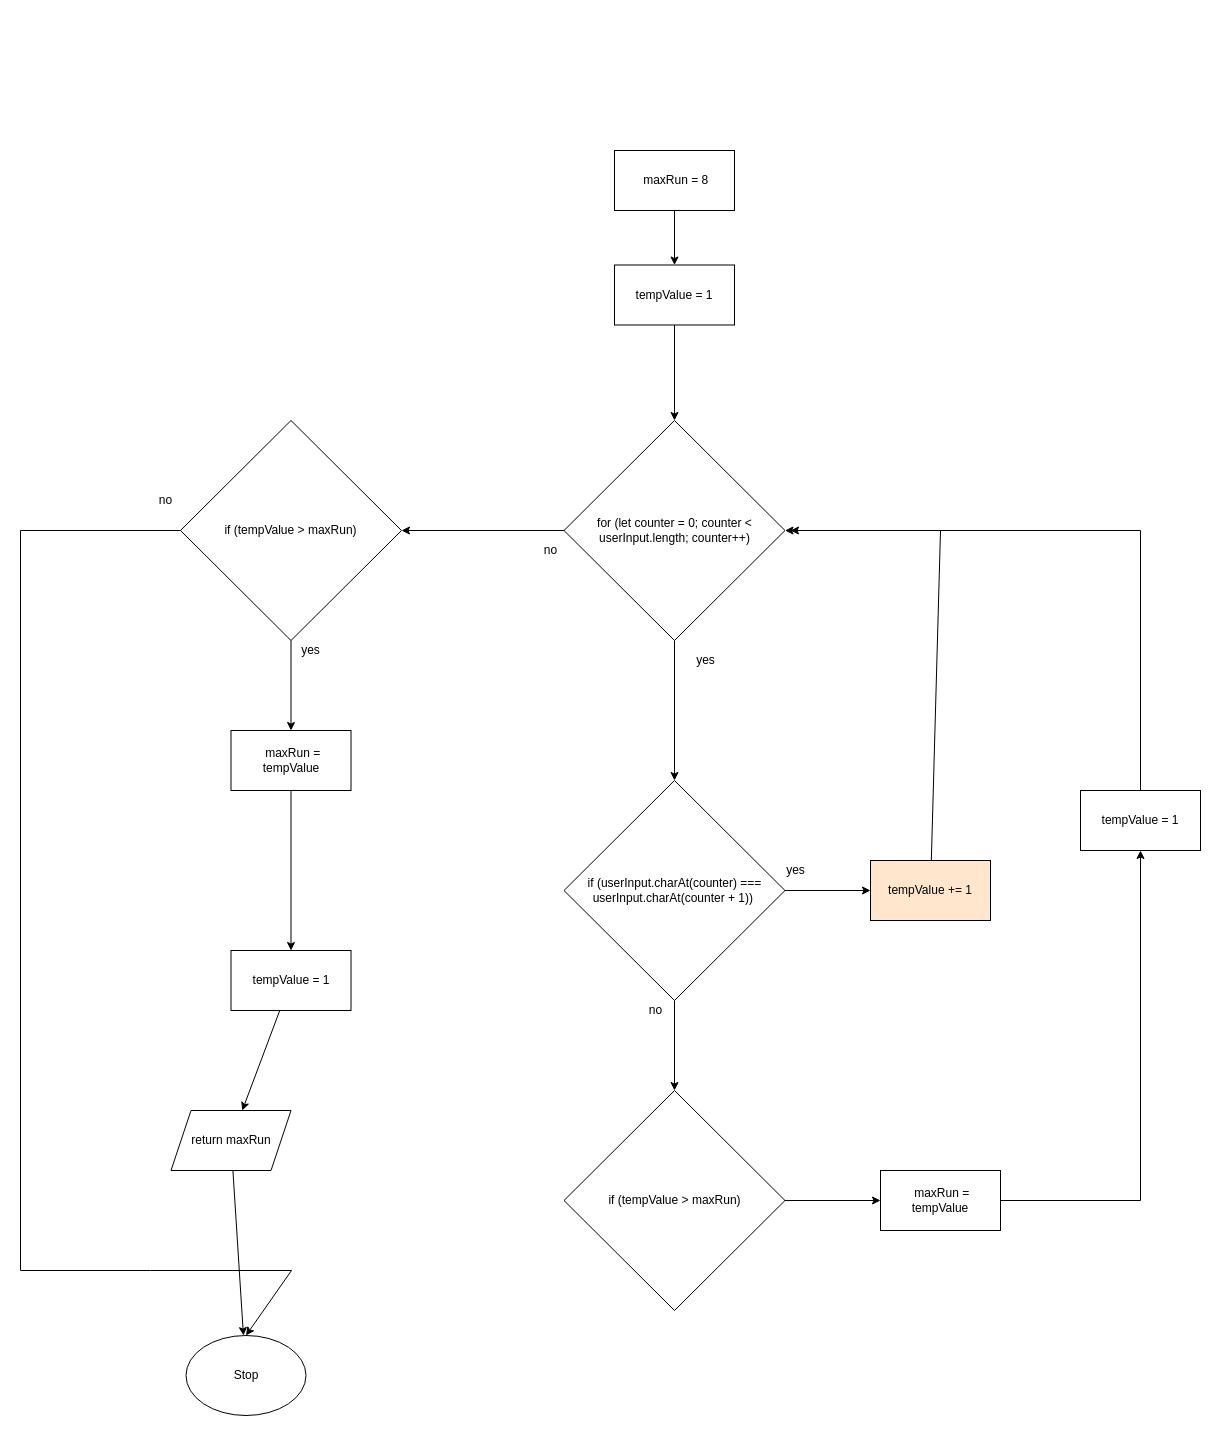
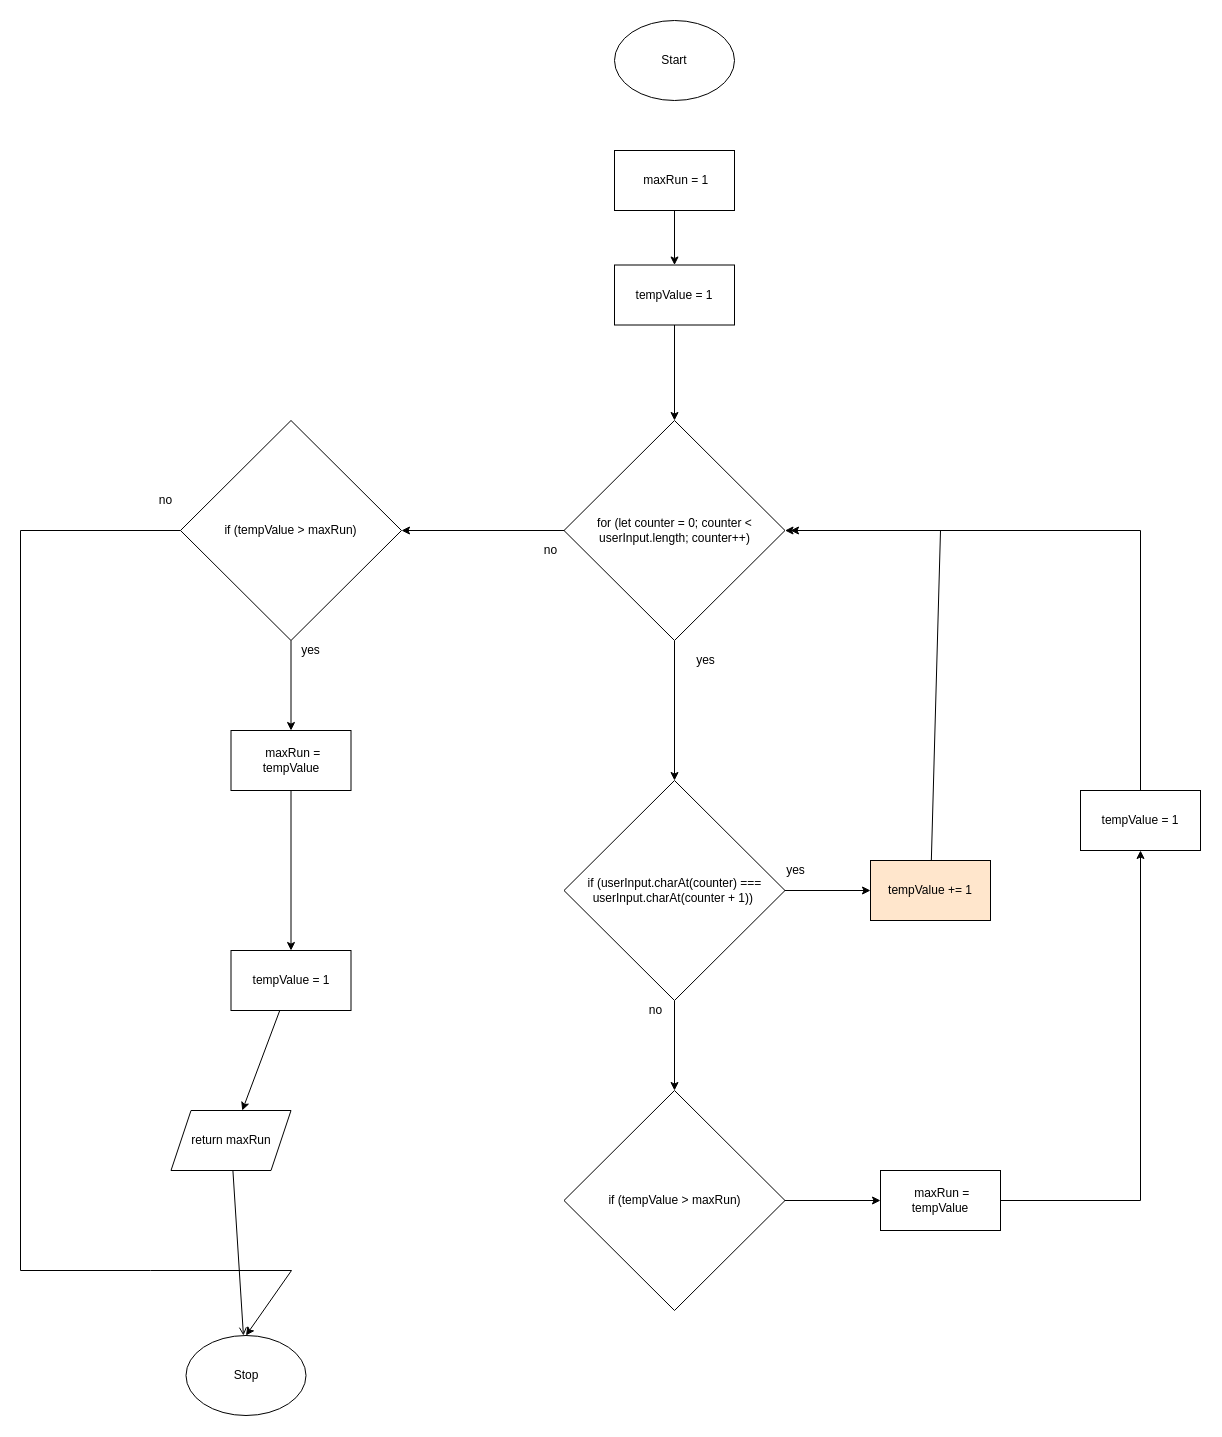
node "Start": added
node "maxRun = 8": label "maxRun = 8" -> "maxRun = 1"
edge "return maxRun" -> "Stop": arrowhead classic -> open
